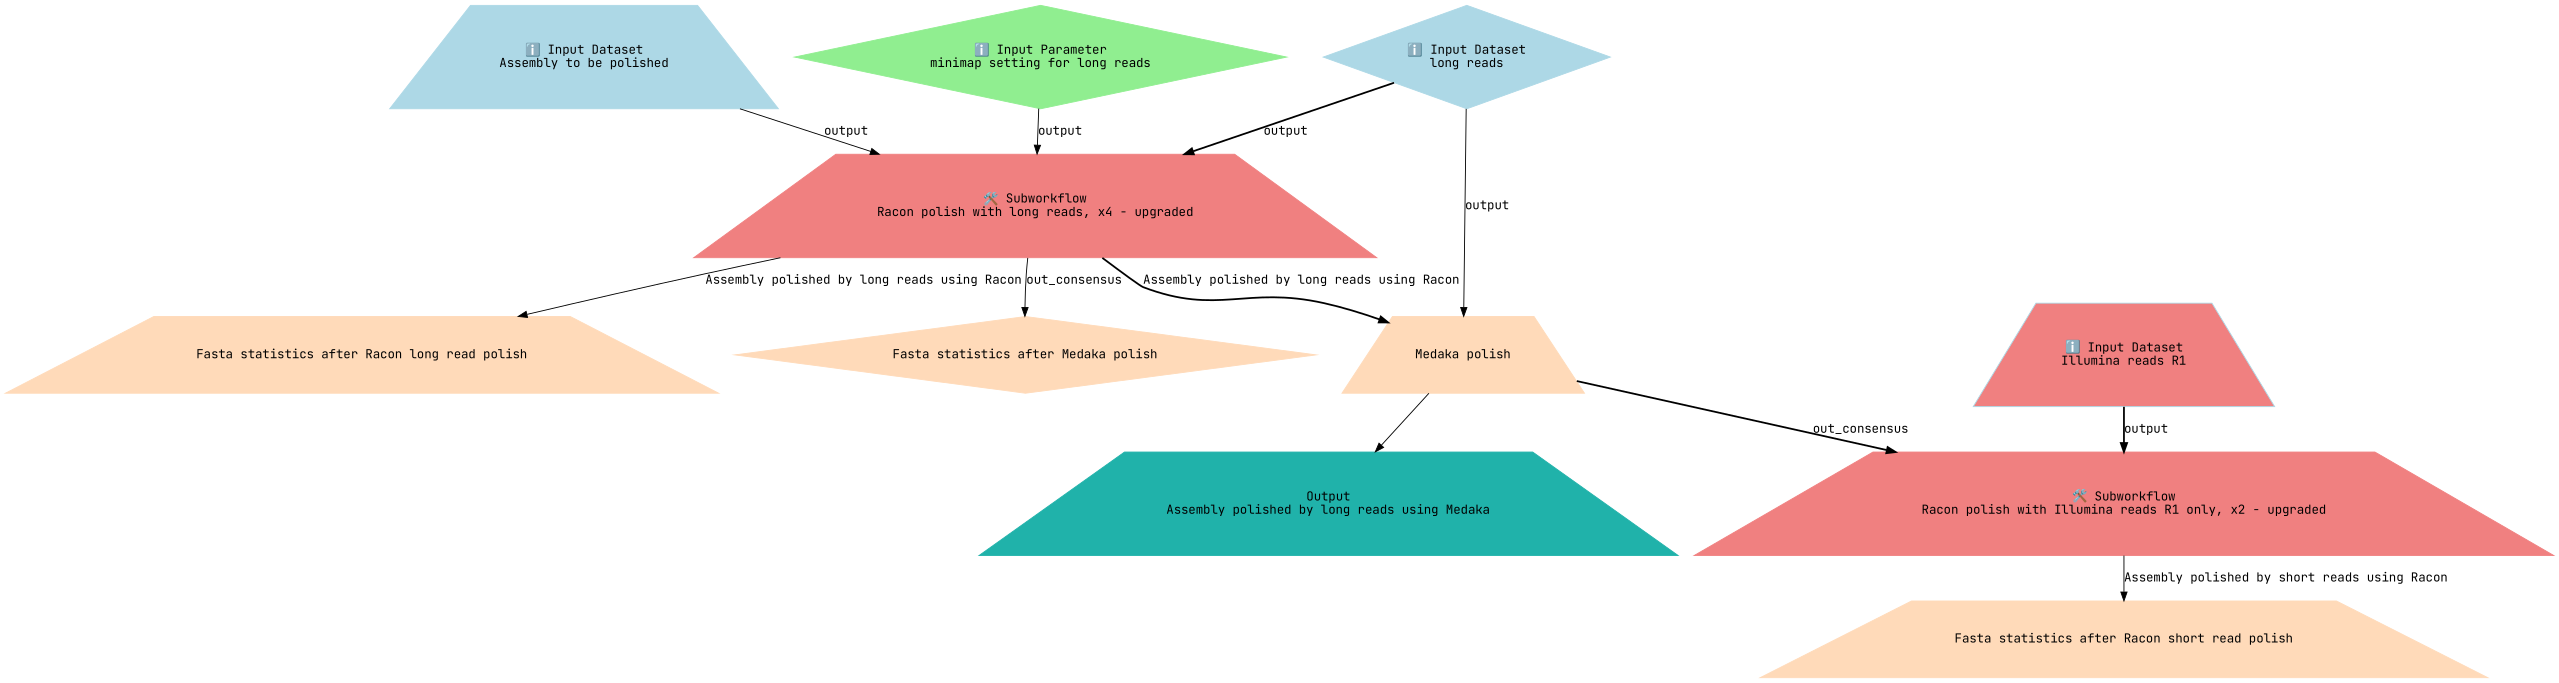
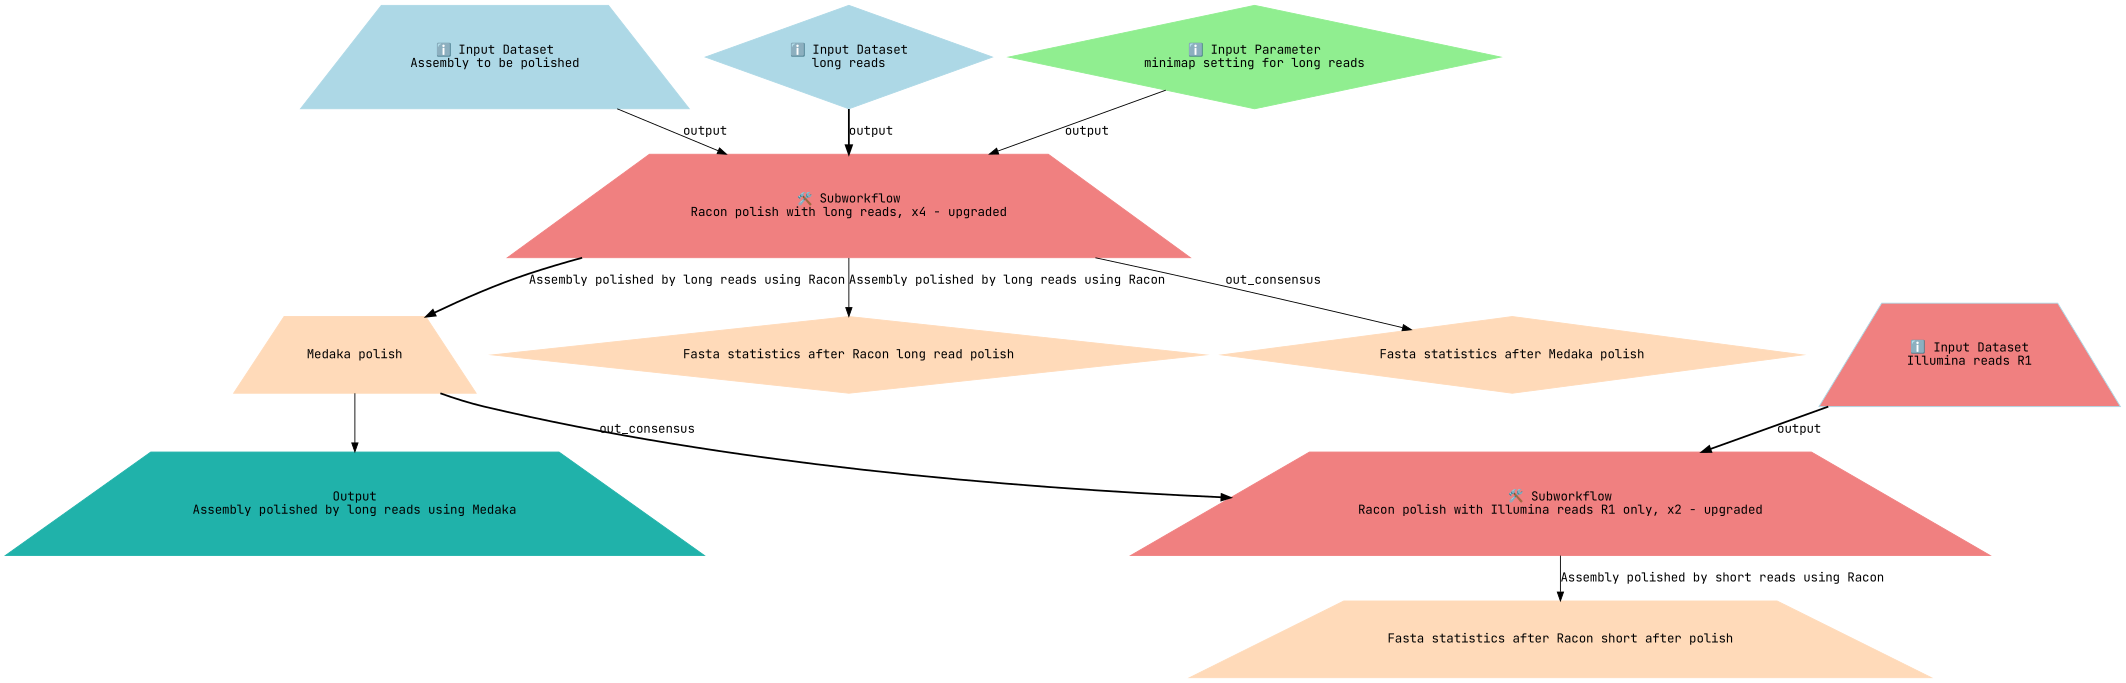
edge "ℹ️ Input Dataset long reads" -> "Medaka polish": removed, label "output"
node "Fasta statistics after Racon long read polish": shape trapezium -> diamond
node "Fasta statistics after Racon short read polish": label "Fasta statistics after Racon short read polish" -> "Fasta statistics after Racon short after polish"
